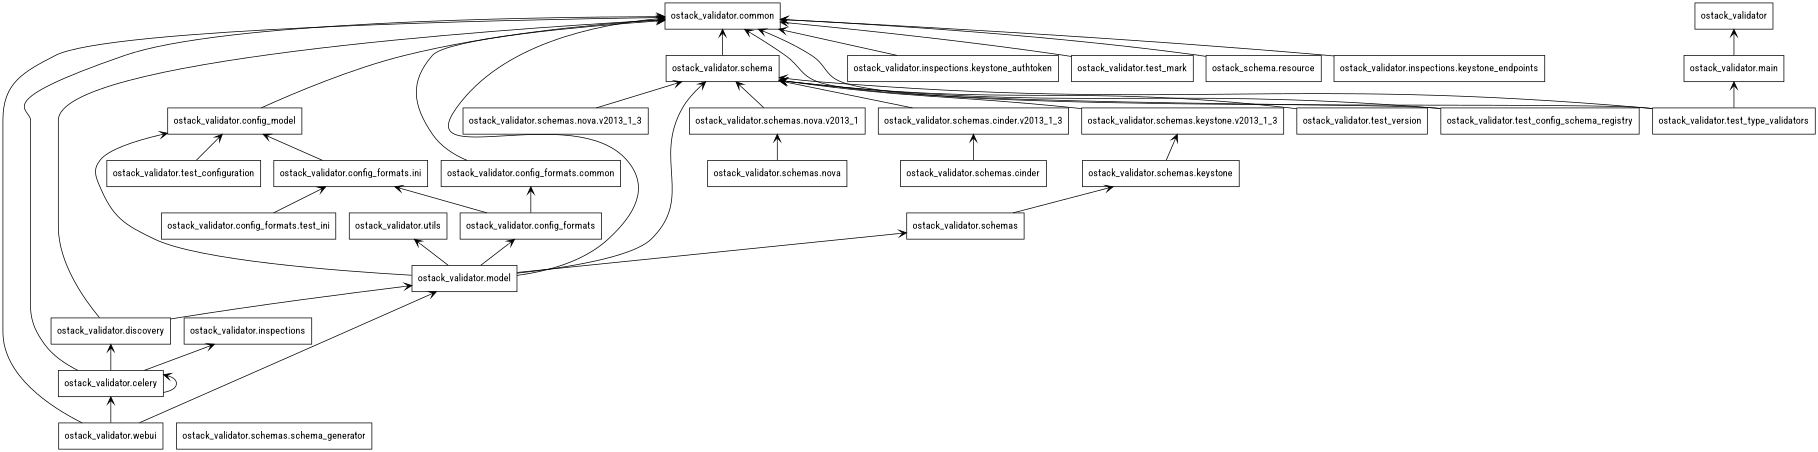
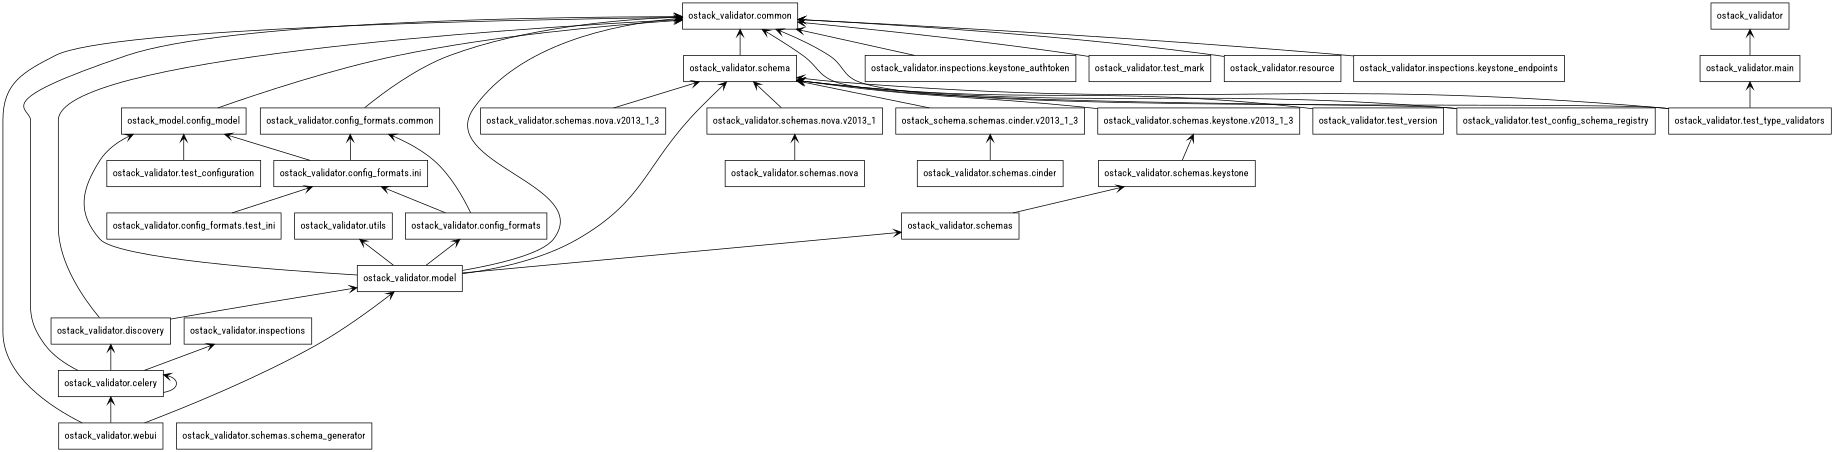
node "ostack_schema.resource": label "ostack_schema.resource" -> "ostack_validator.resource"
node "ostack_validator.config_model": label "ostack_validator.config_model" -> "ostack_model.config_model"
node "ostack_validator.schemas.cinder.v2013_1_3": label "ostack_validator.schemas.cinder.v2013_1_3" -> "ostack_schema.schemas.cinder.v2013_1_3"
edge "ostack_validator.config_formats.ini" -> "ostack_validator.config_formats.common": added
